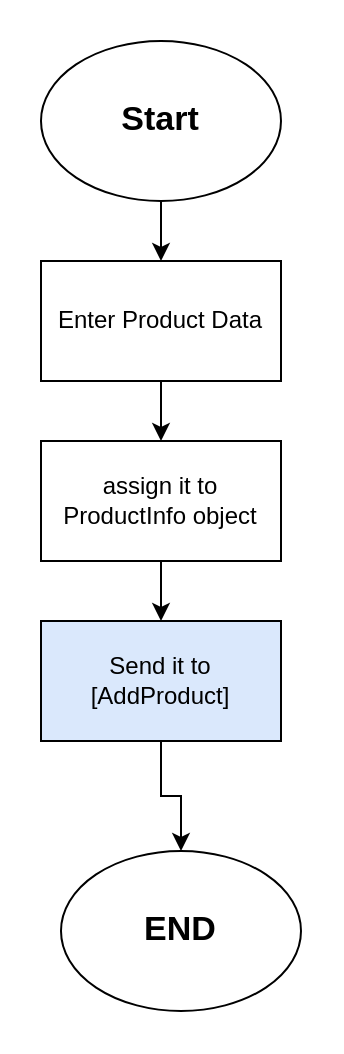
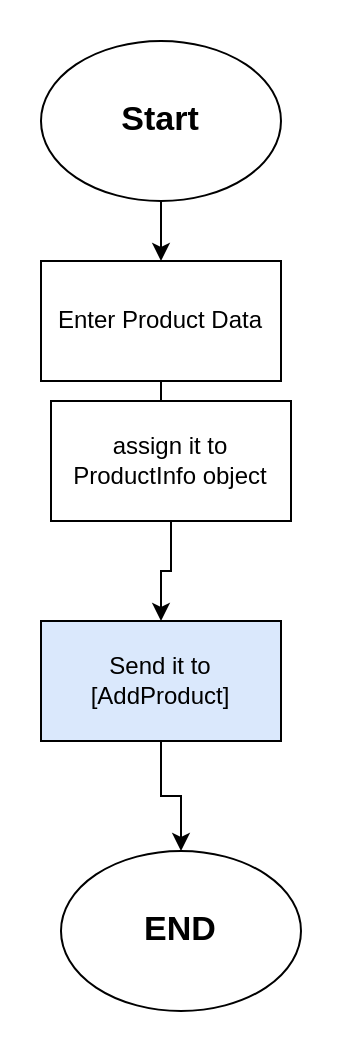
node "assign it to ProductInfo object": moved (161, 501) -> (171, 461)
